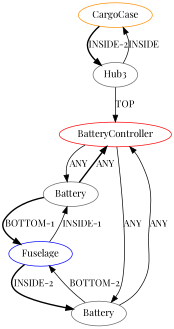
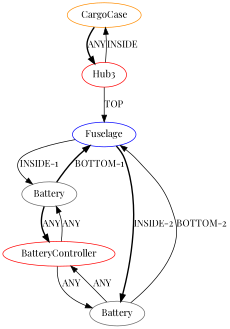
edge "CargoCase" -> "Hub3": label "INSIDE-2" -> "ANY"
node "Hub3": color gray40 -> red
edge "Hub3" -> "BatteryController": now "Hub3" -> "Fuselage"
